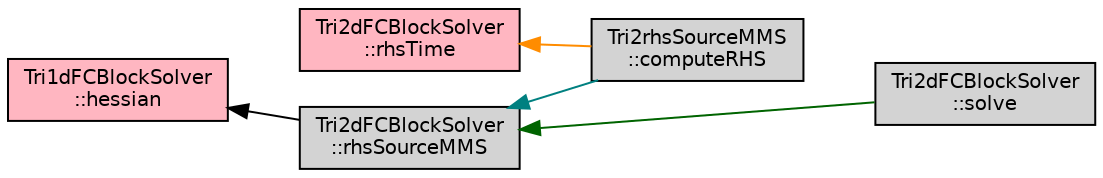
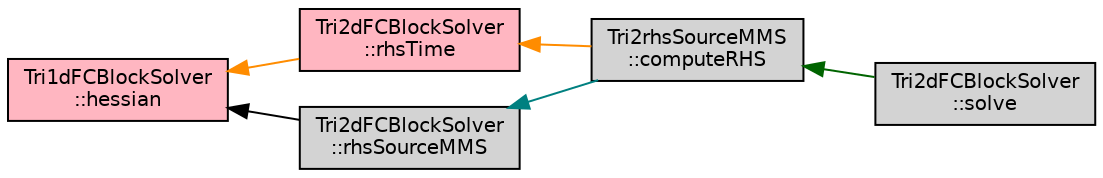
edge "Tri2dFCBlockSolver ::rhsTime" -> "Tri1dFCBlockSolver ::hessian": added
edge "Tri2dFCBlockSolver ::solve" -> "Tri2dFCBlockSolver ::rhsSourceMMS": now "Tri2dFCBlockSolver ::solve" -> "Tri2rhsSourceMMS ::computeRHS"
